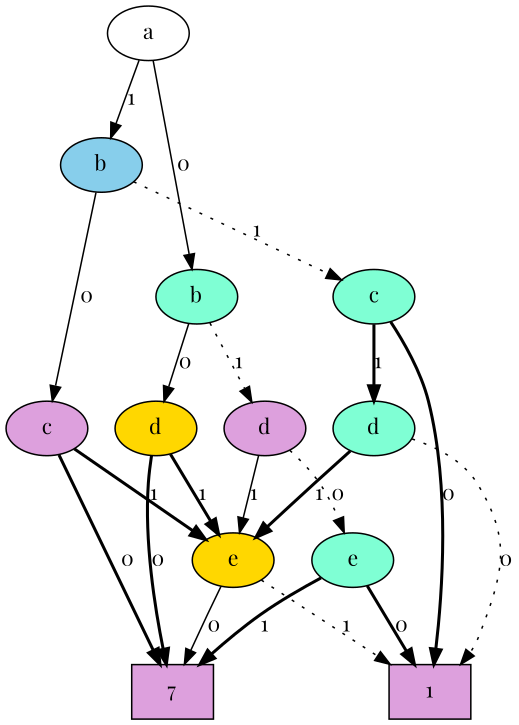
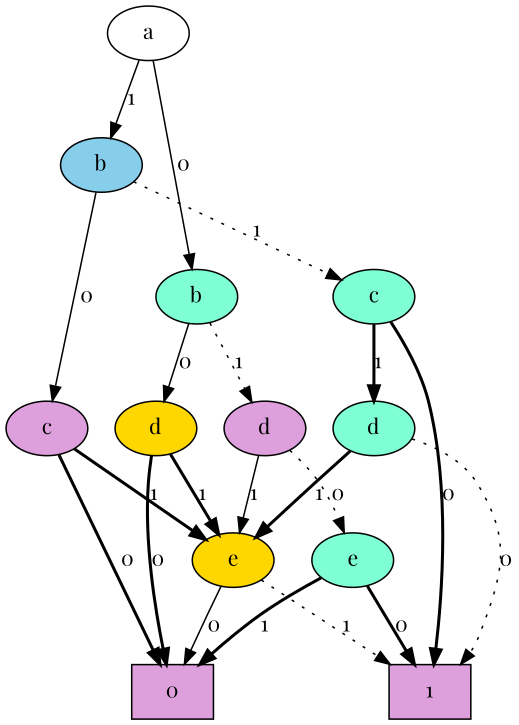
node "7": label "7" -> "0"
